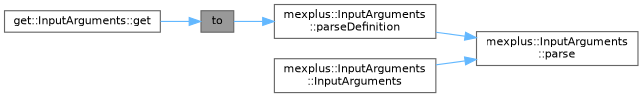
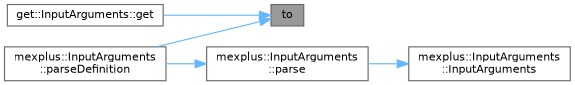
edge "to" -> "mexplus::InputArguments ::parseDefinition": reversed
edge "mexplus::InputArguments ::InputArguments" -> "mexplus::InputArguments ::parse": reversed
